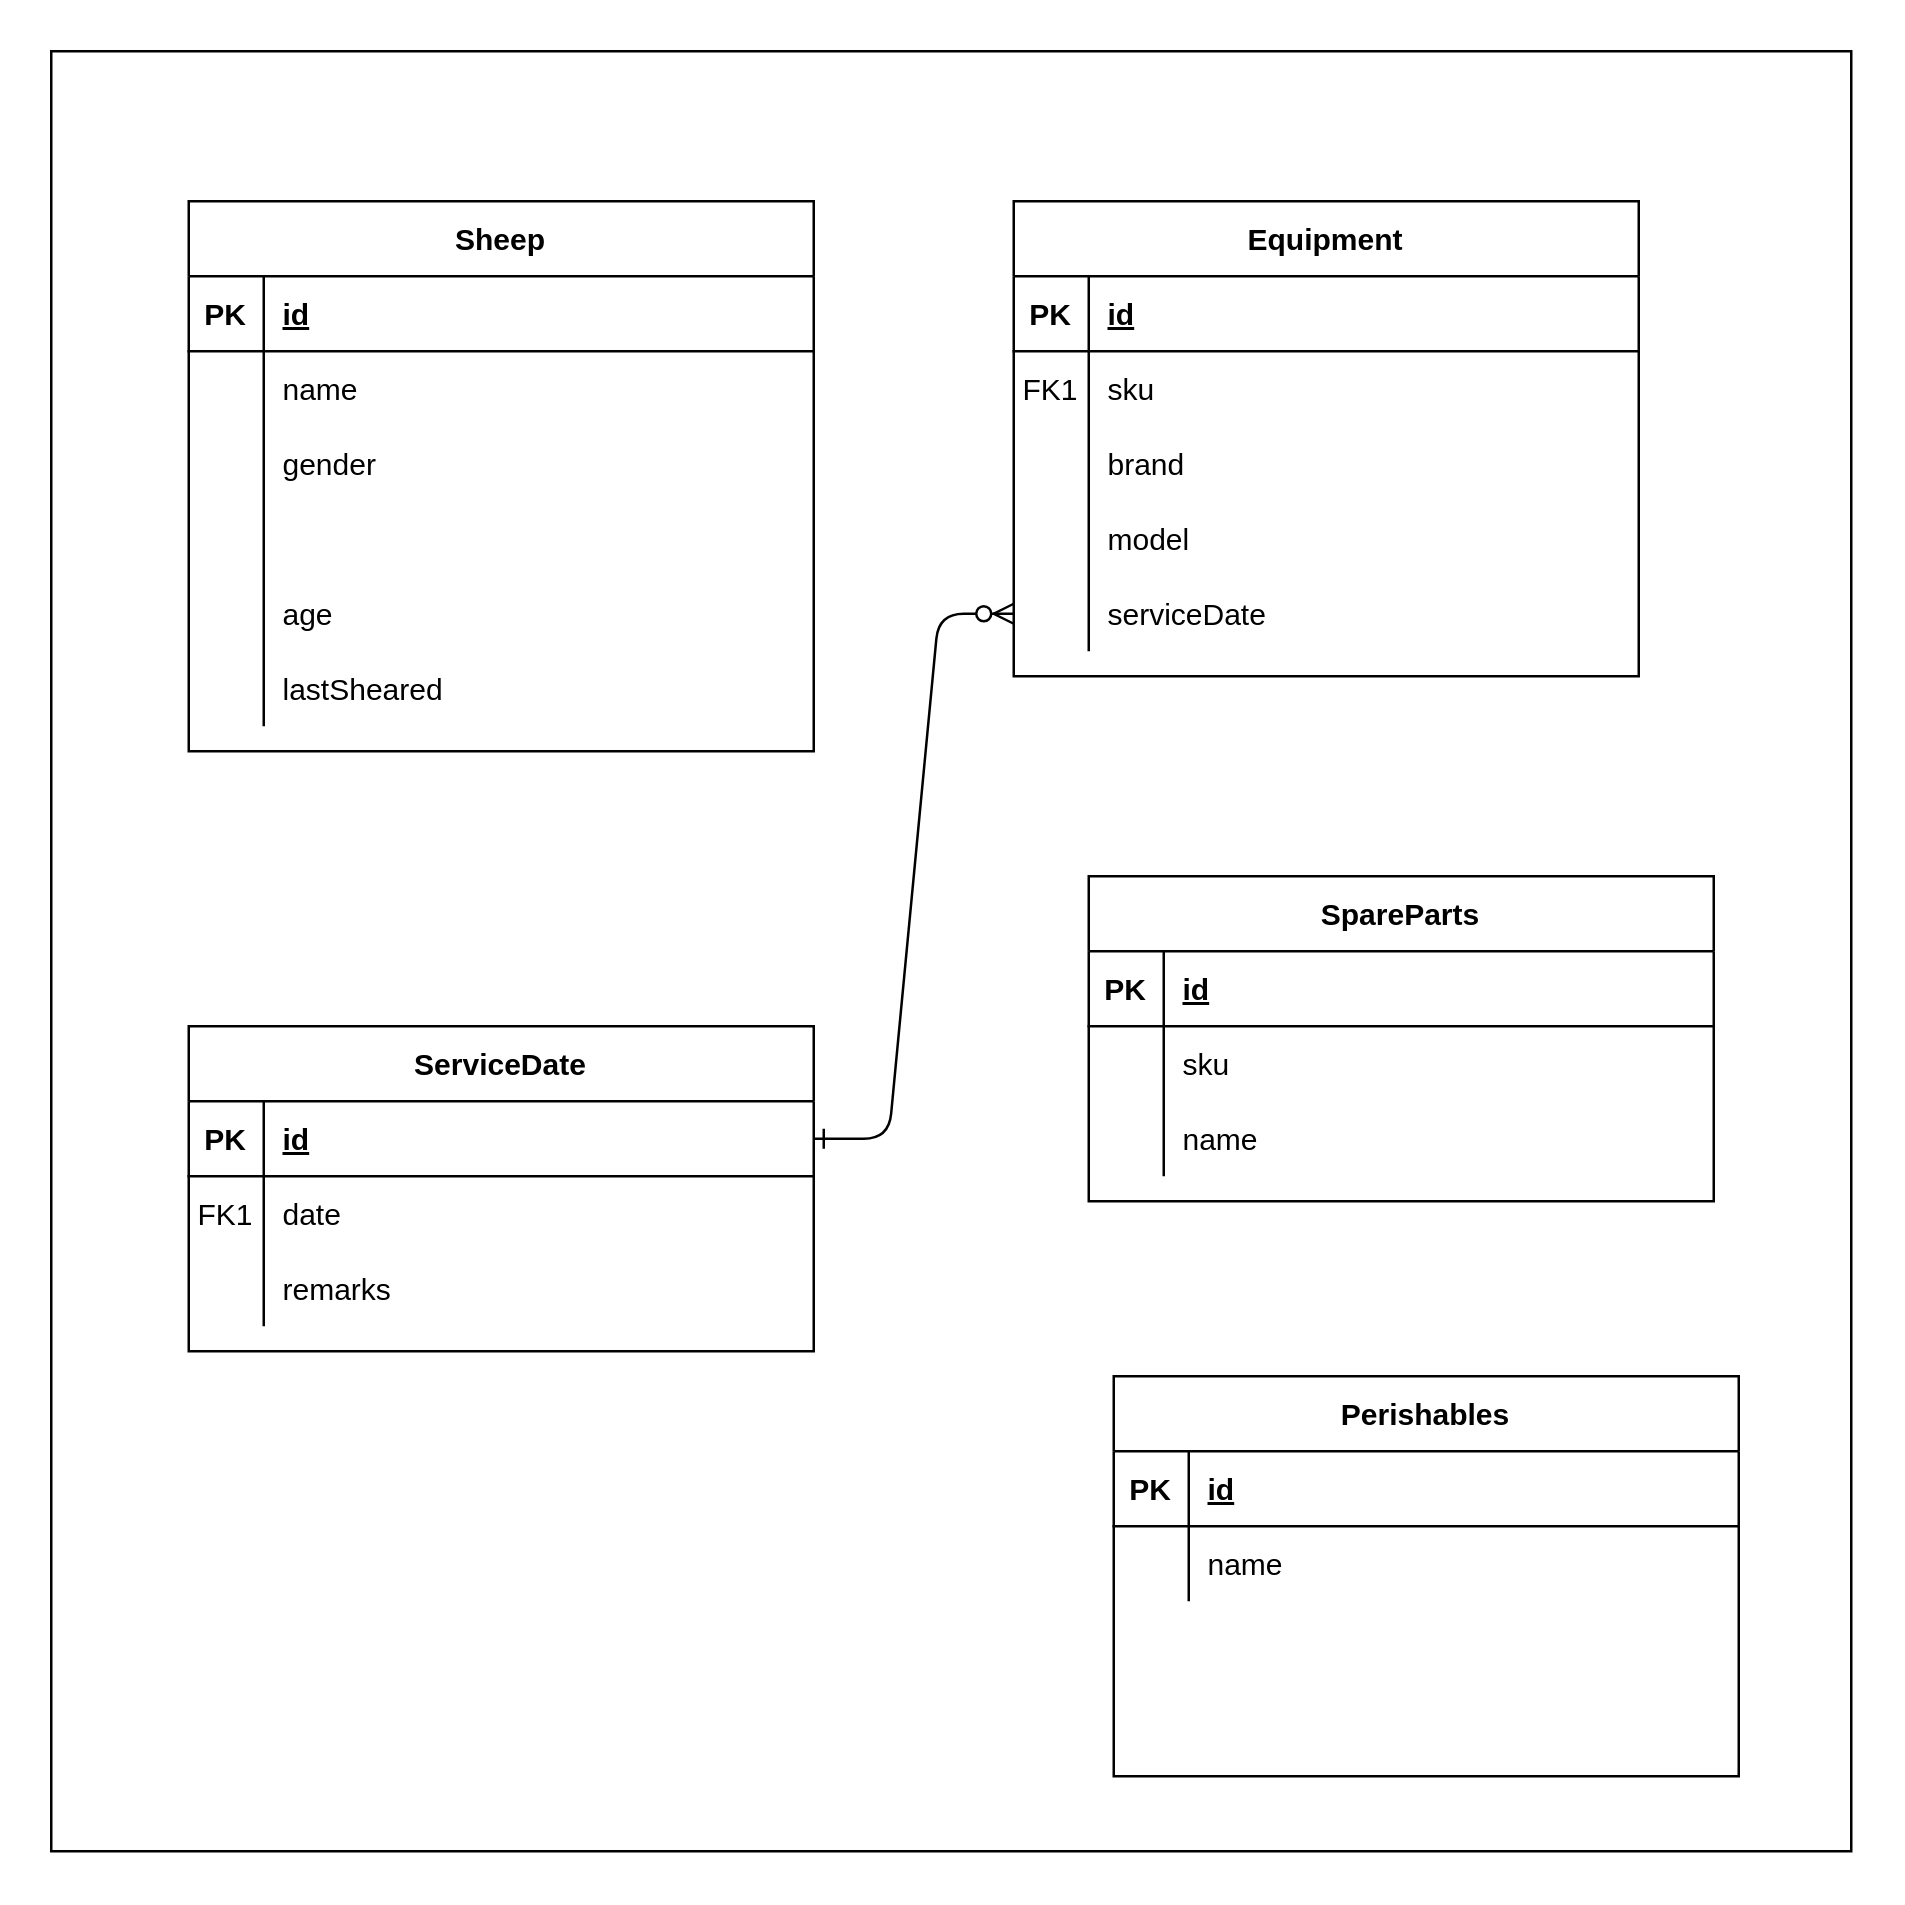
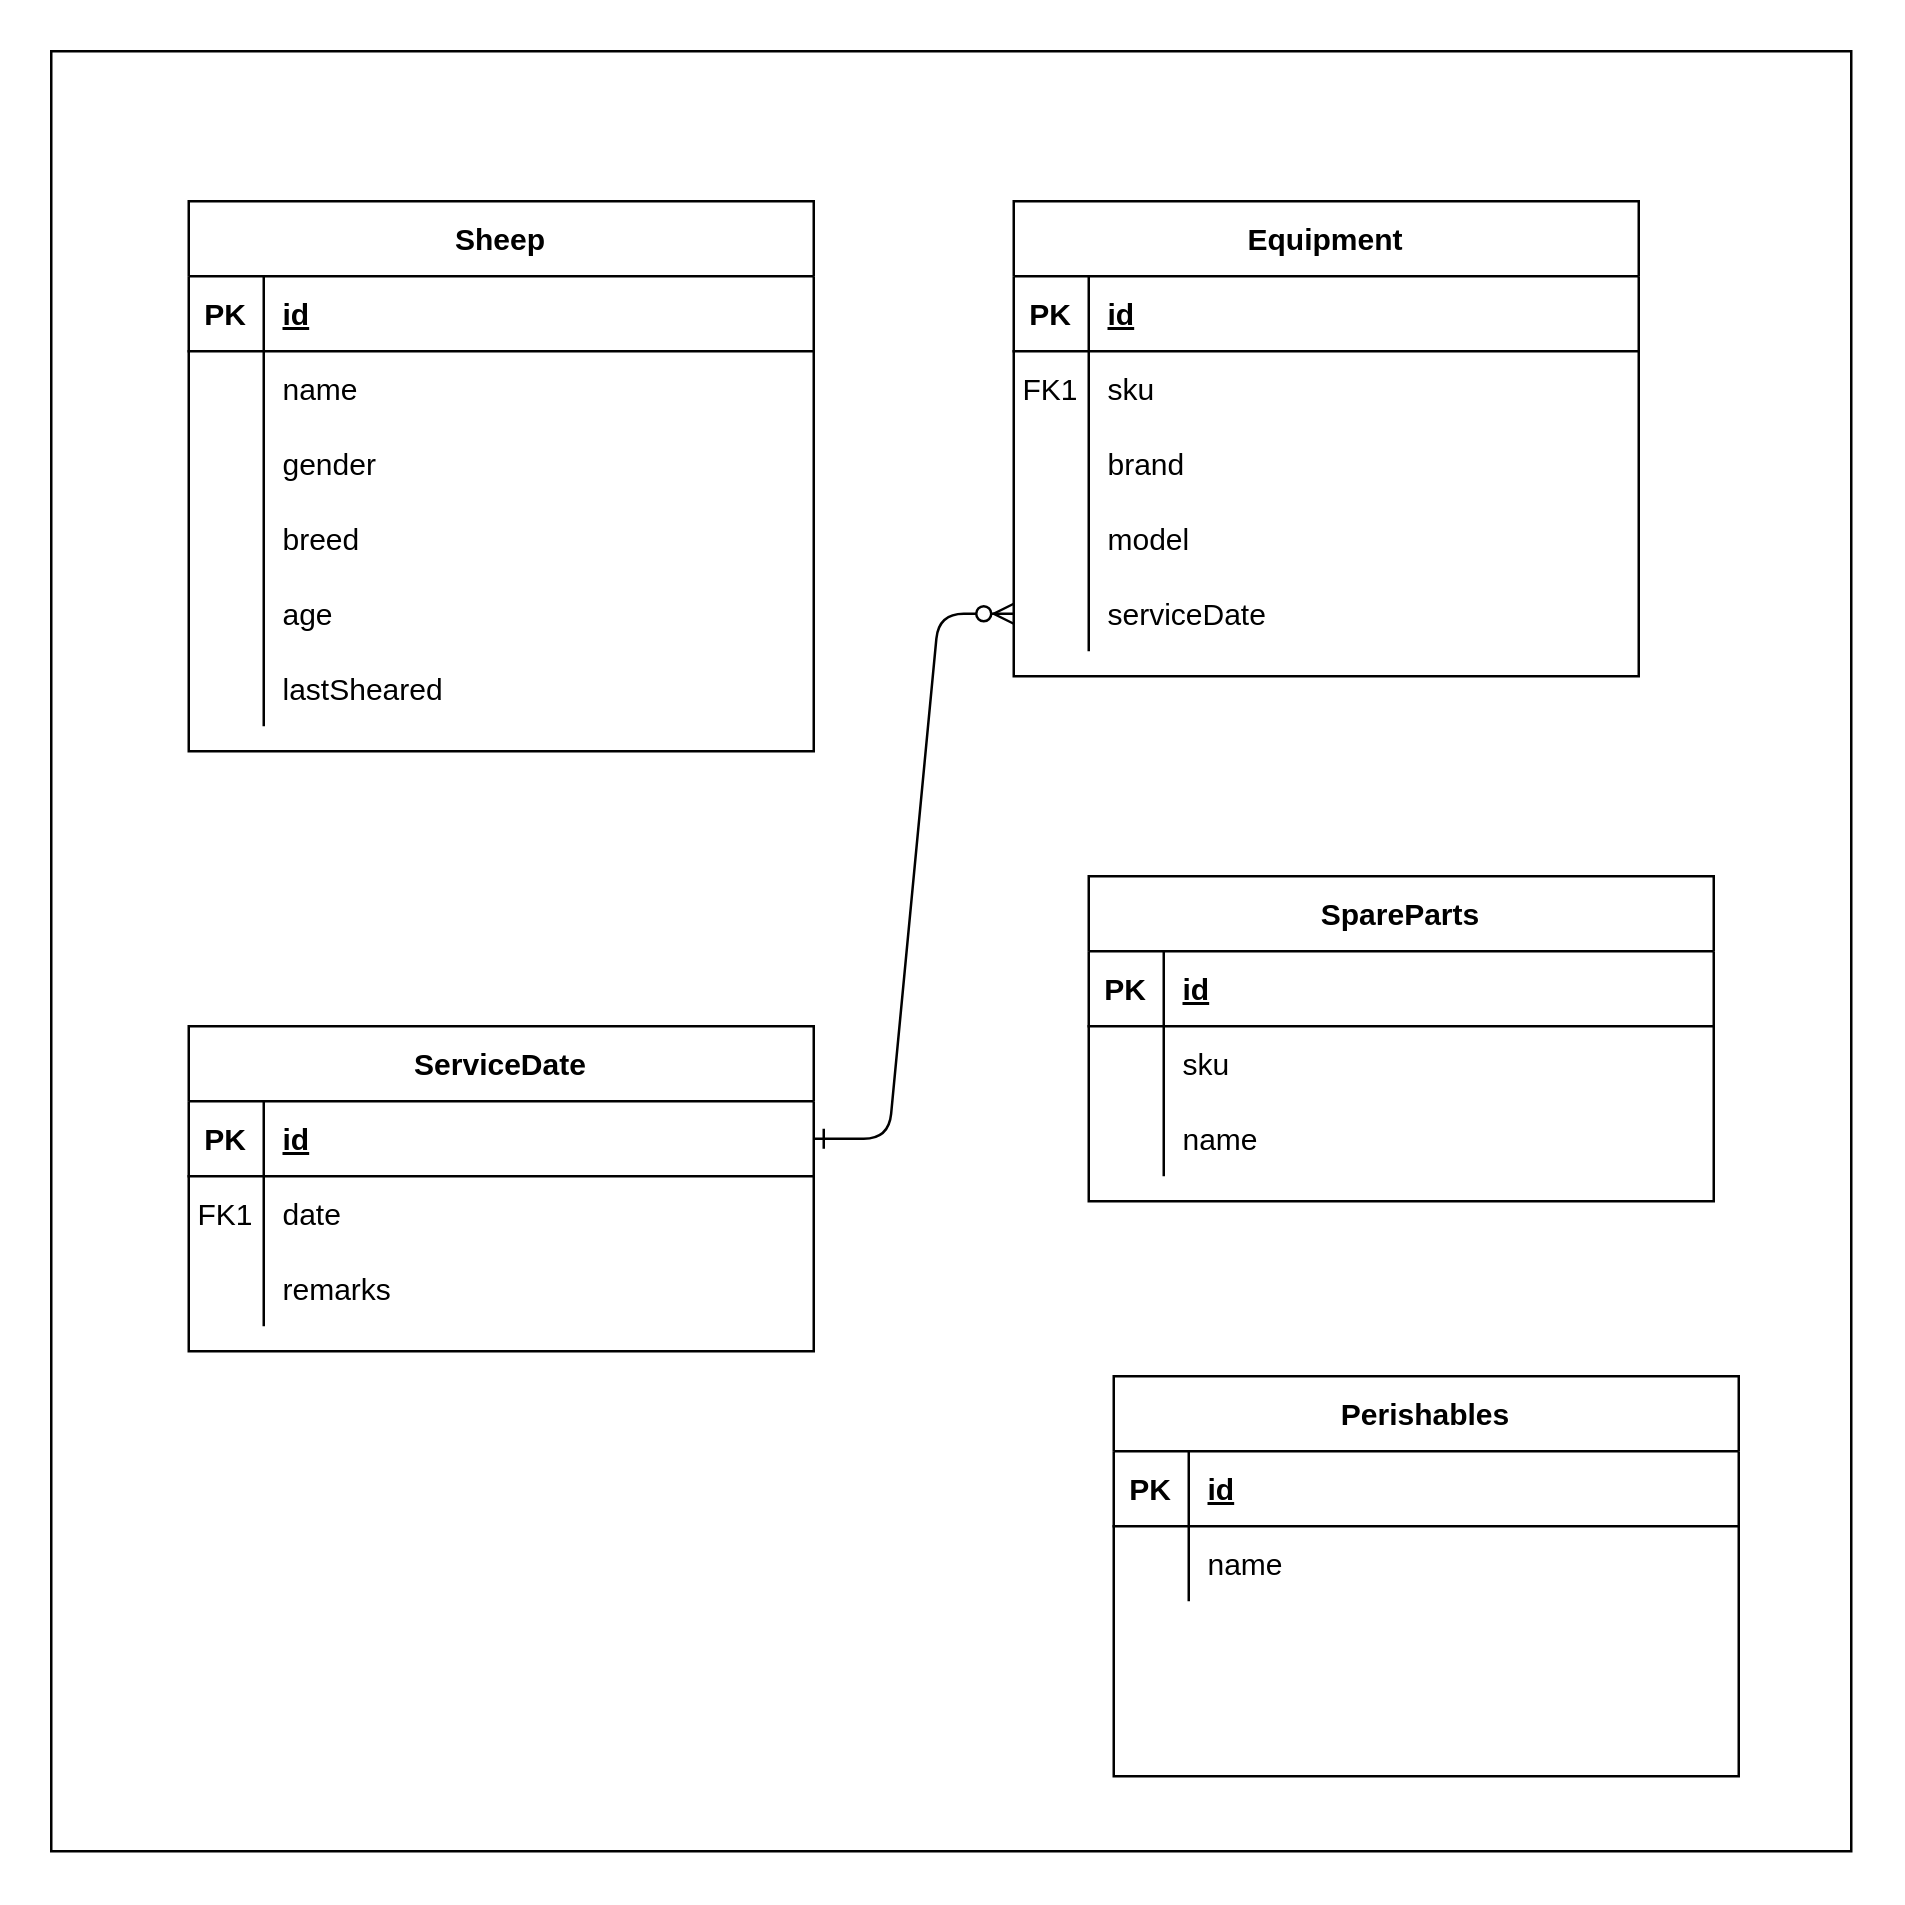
node "breed": added
